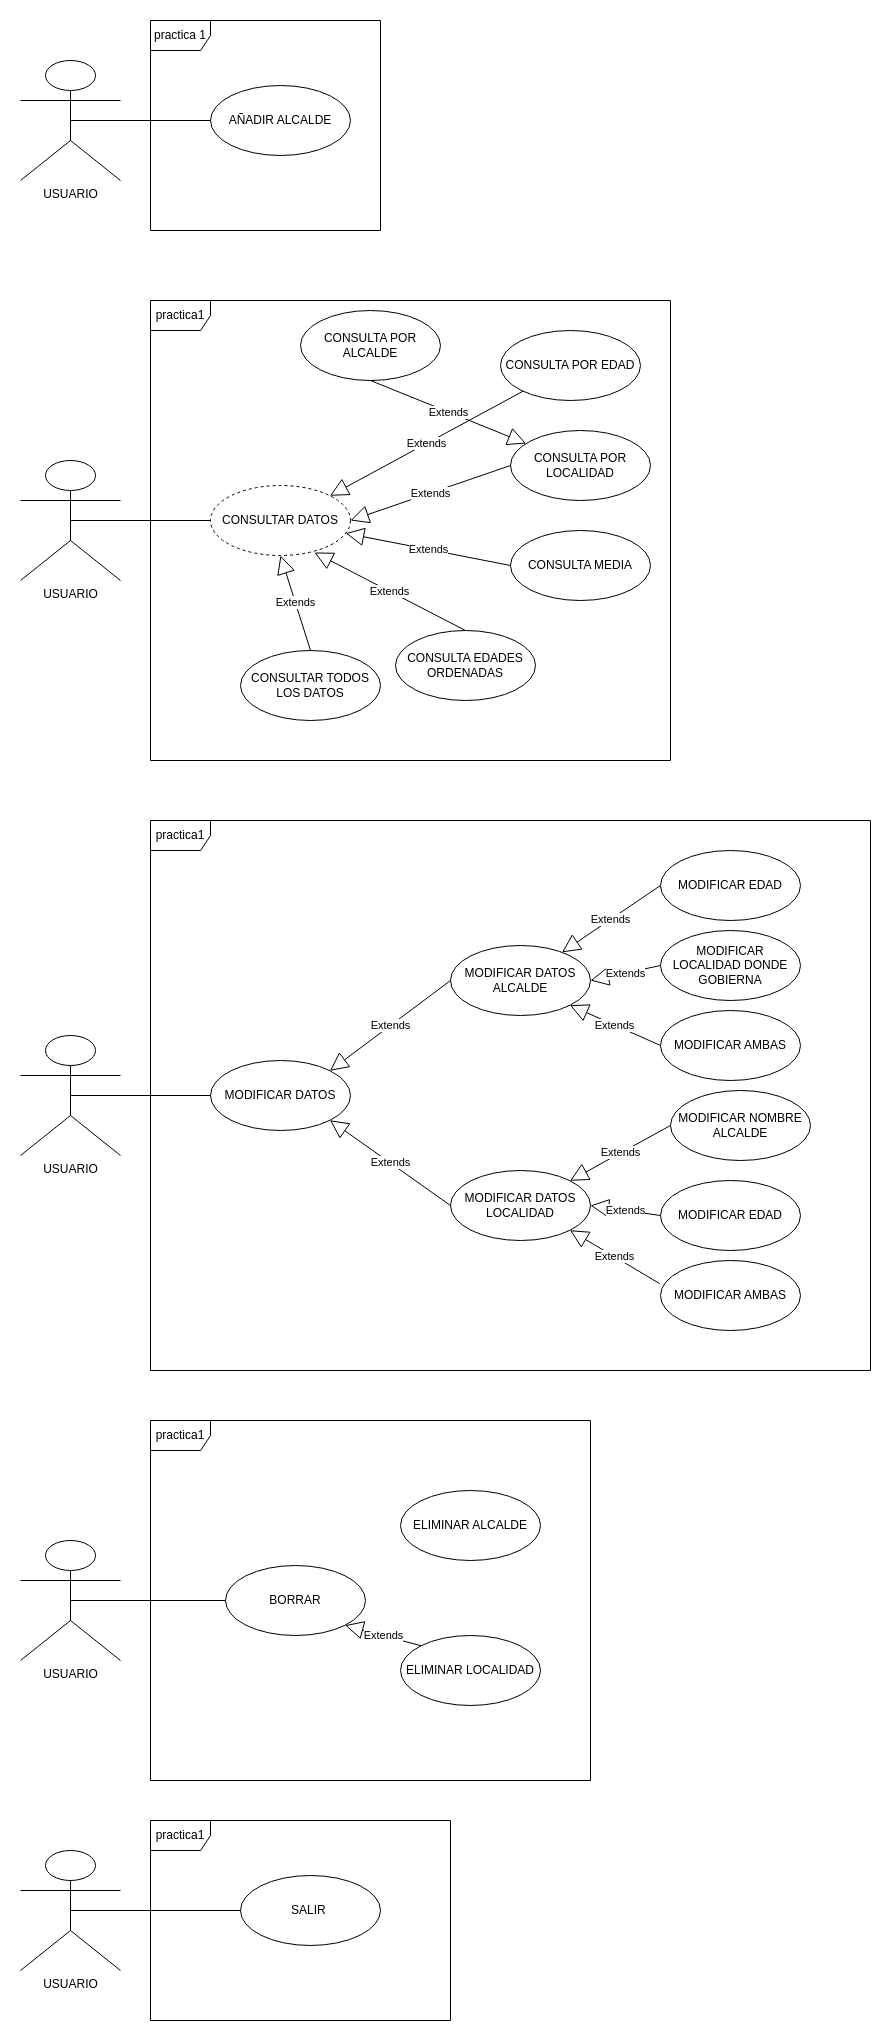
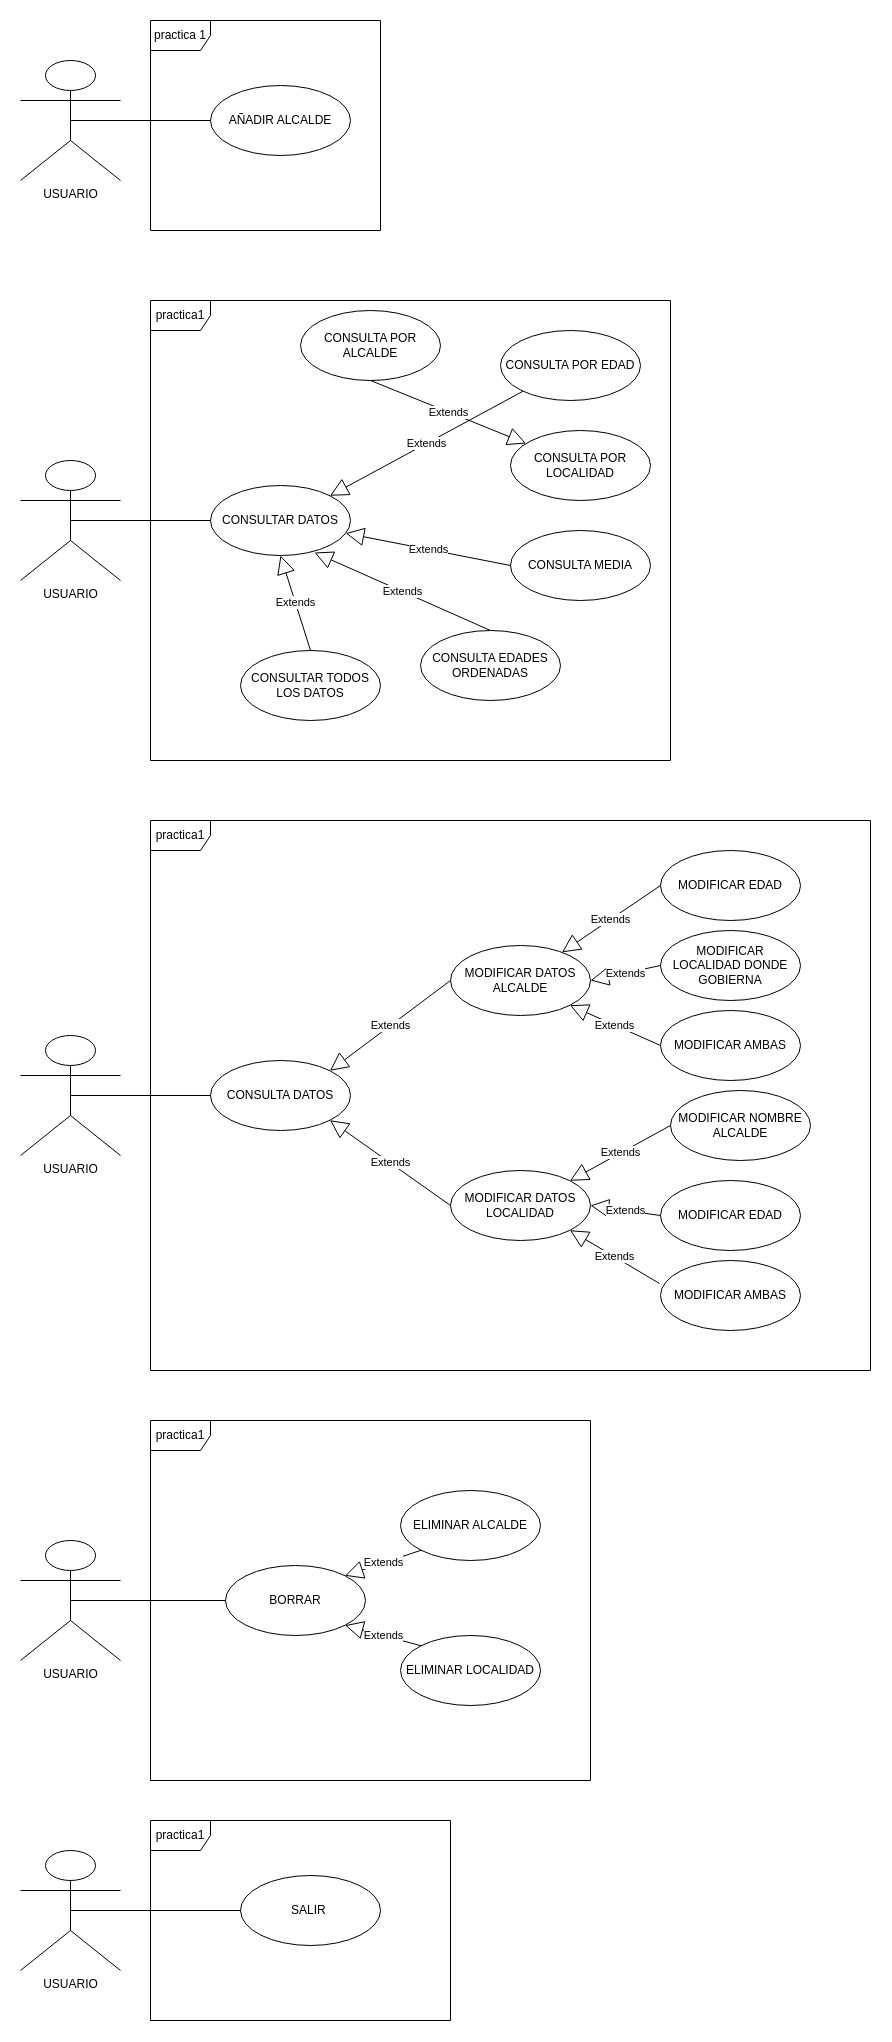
edge "CONSULTA POR LOCALIDAD" -> "CONSULTAR DATOS": removed, label "Extends"
node "CONSULTAR DATOS": style dashed -> solid
node "CONSULTA EDADES ORDENADAS": moved (466, 666) -> (491, 666)
node "MODIFICAR DATOS": label "MODIFICAR DATOS" -> "CONSULTA DATOS"
edge "ELIMINAR ALCALDE" -> "BORRAR": added, label "Extends"
